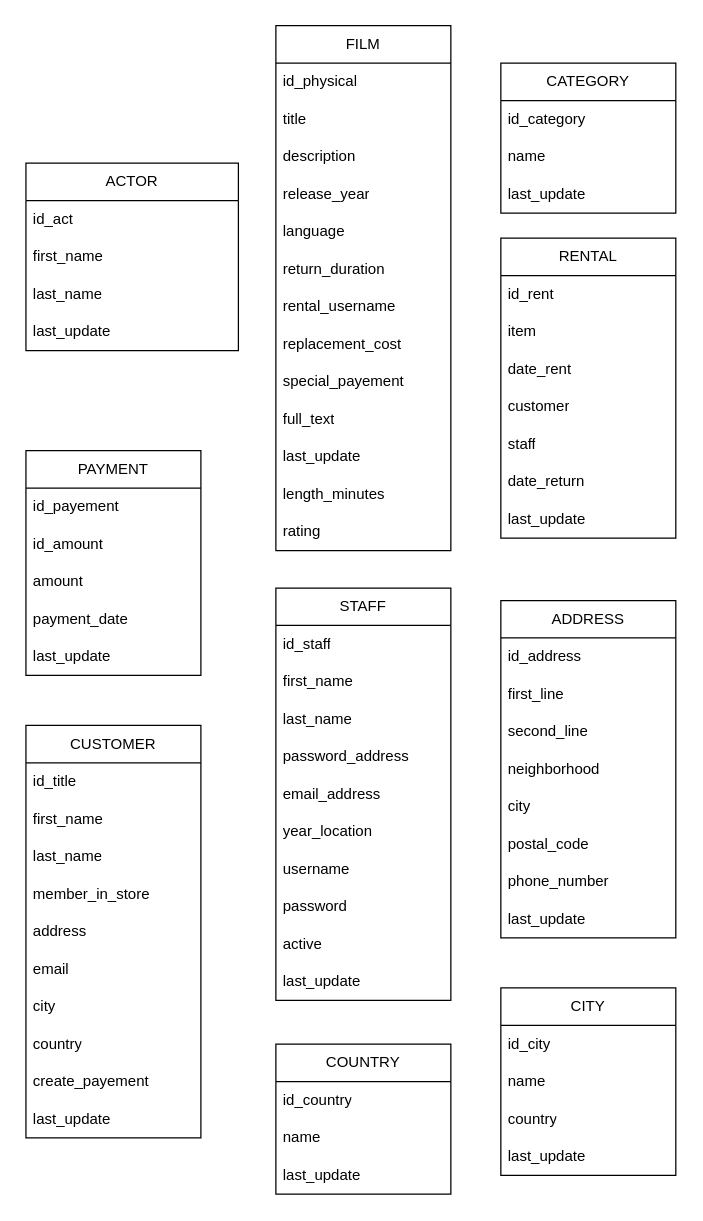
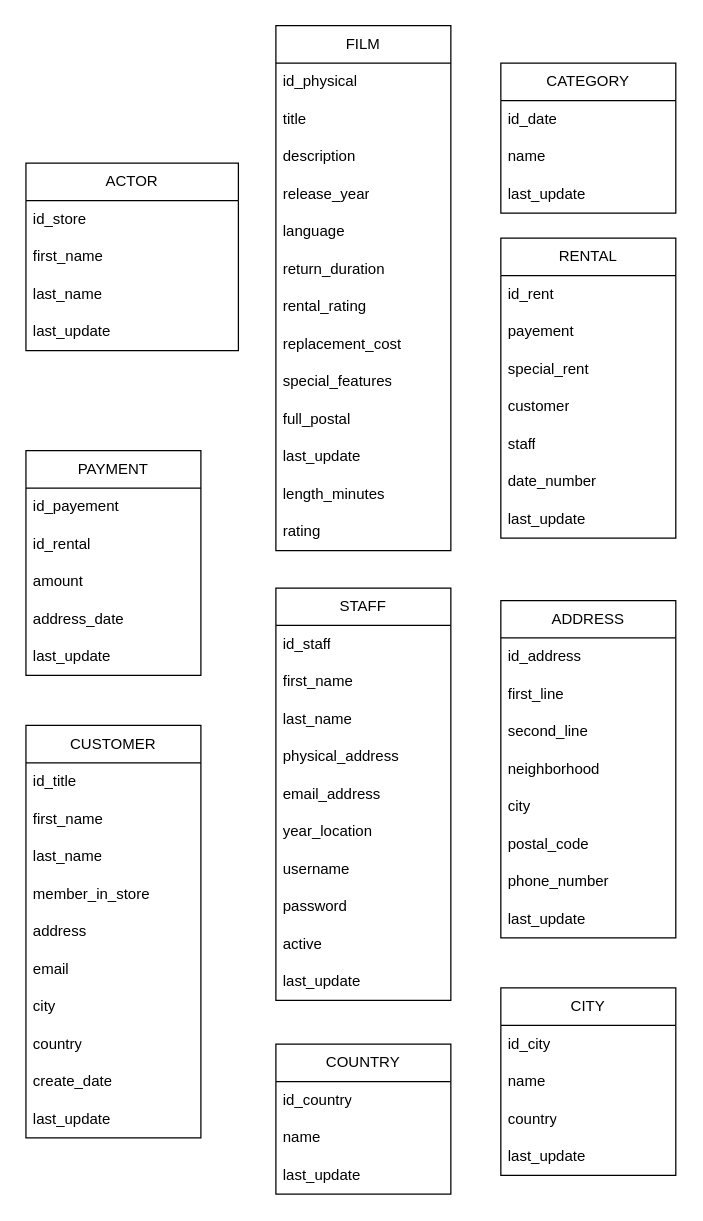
node "id_category": label "id_category" -> "id_date"
node "id_act": label "id_act" -> "id_store"
node "rental_username": label "rental_username" -> "rental_rating"
node "item": label "item" -> "payement"
node "date_rent": label "date_rent" -> "special_rent"
node "special_payement": label "special_payement" -> "special_features"
node "full_text": label "full_text" -> "full_postal"
node "date_return": label "date_return" -> "date_number"
node "id_amount": label "id_amount" -> "id_rental"
node "payment_date": label "payment_date" -> "address_date"
node "password_address": label "password_address" -> "physical_address"
node "create_payement": label "create_payement" -> "create_date"
